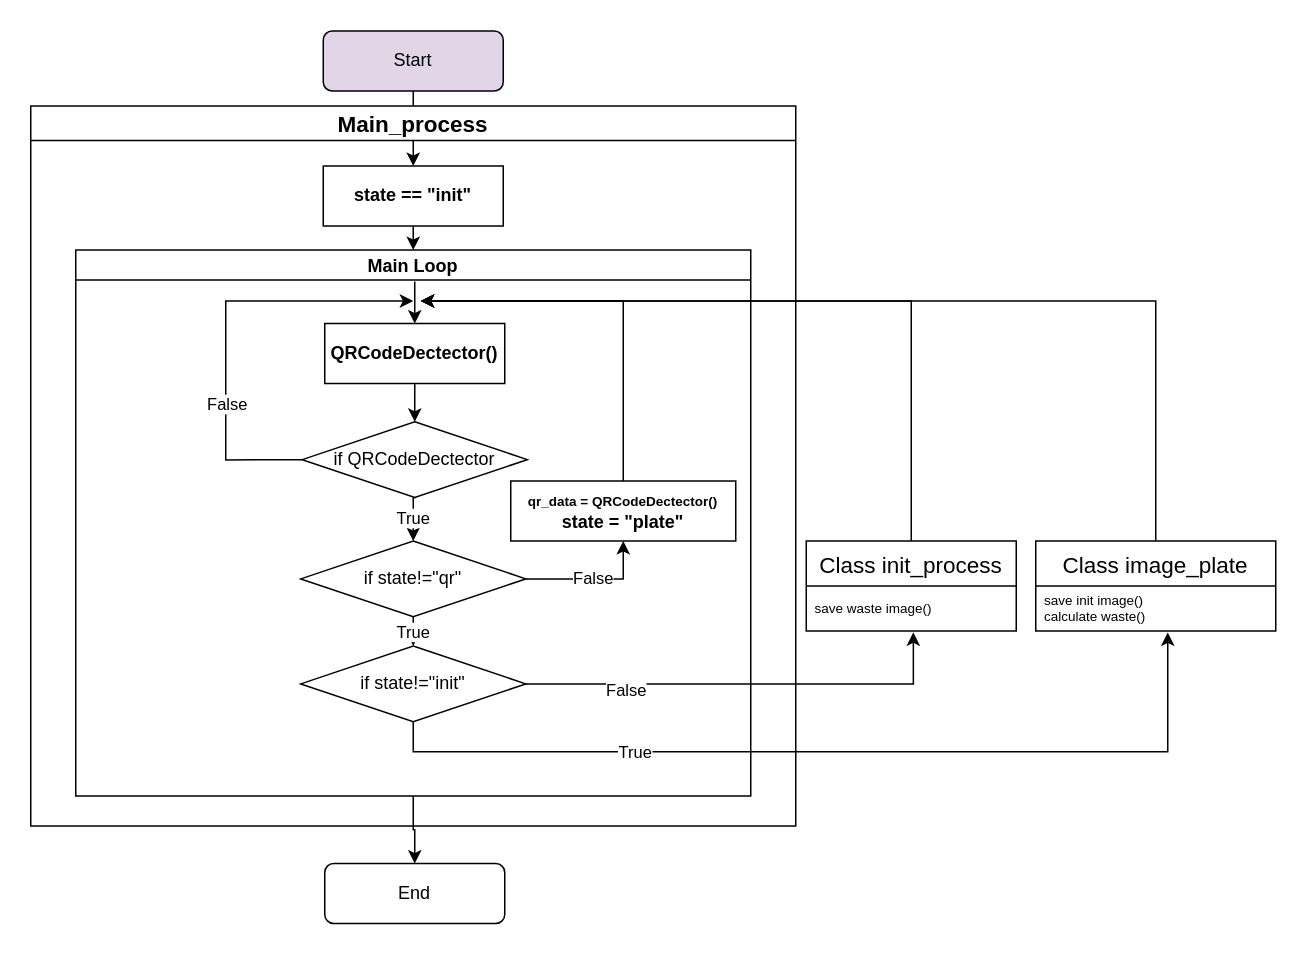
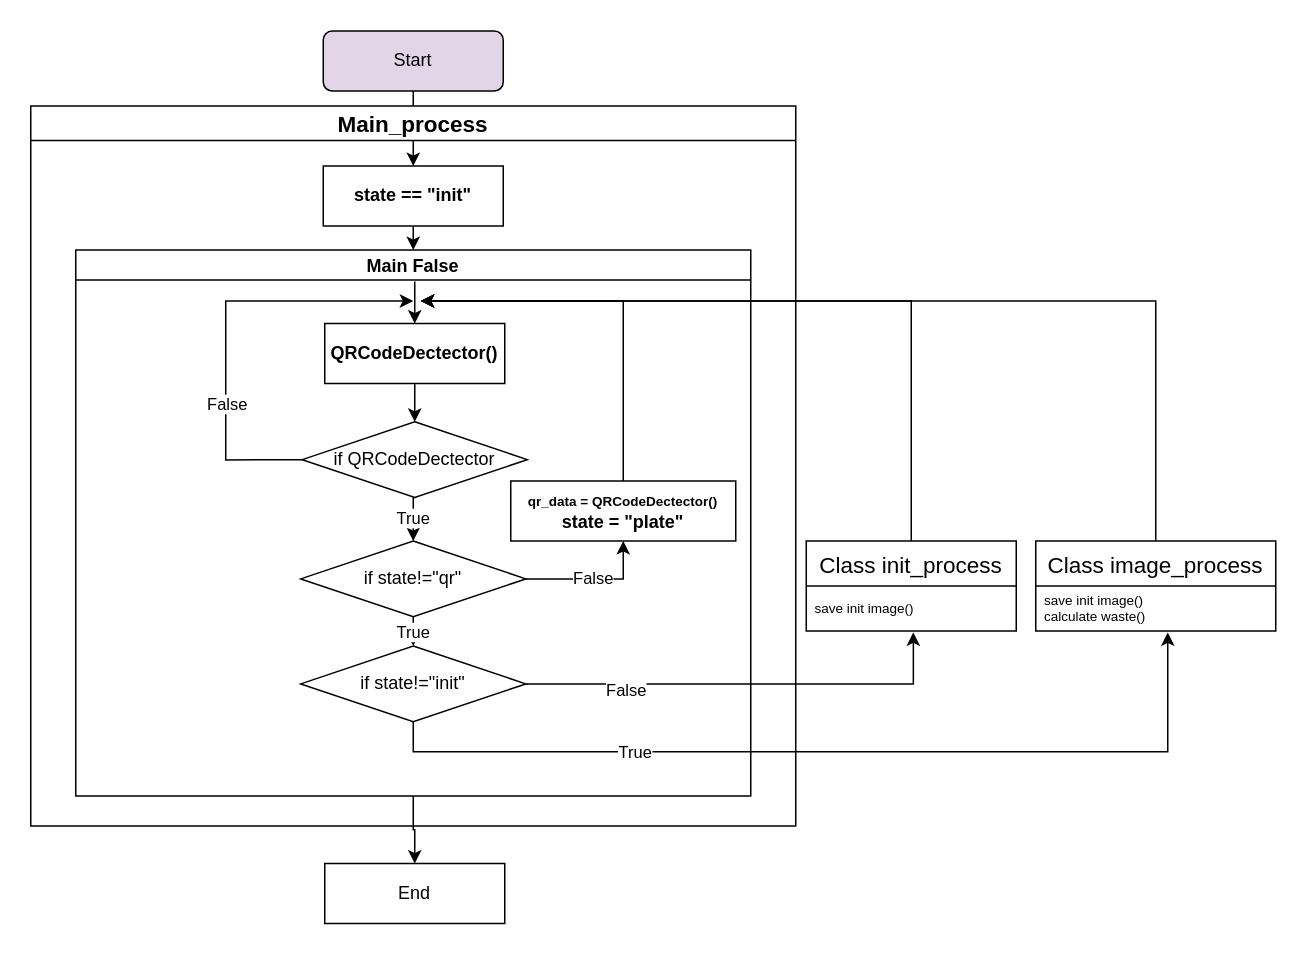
node "Main Loop": label "Main Loop" -> "Main False"
node "Class image_plate": label "Class image_plate" -> "Class image_process"
node "save waste image()": label "save waste image()" -> "save init image()"
node "End": shape rounded rectangle -> rectangle
